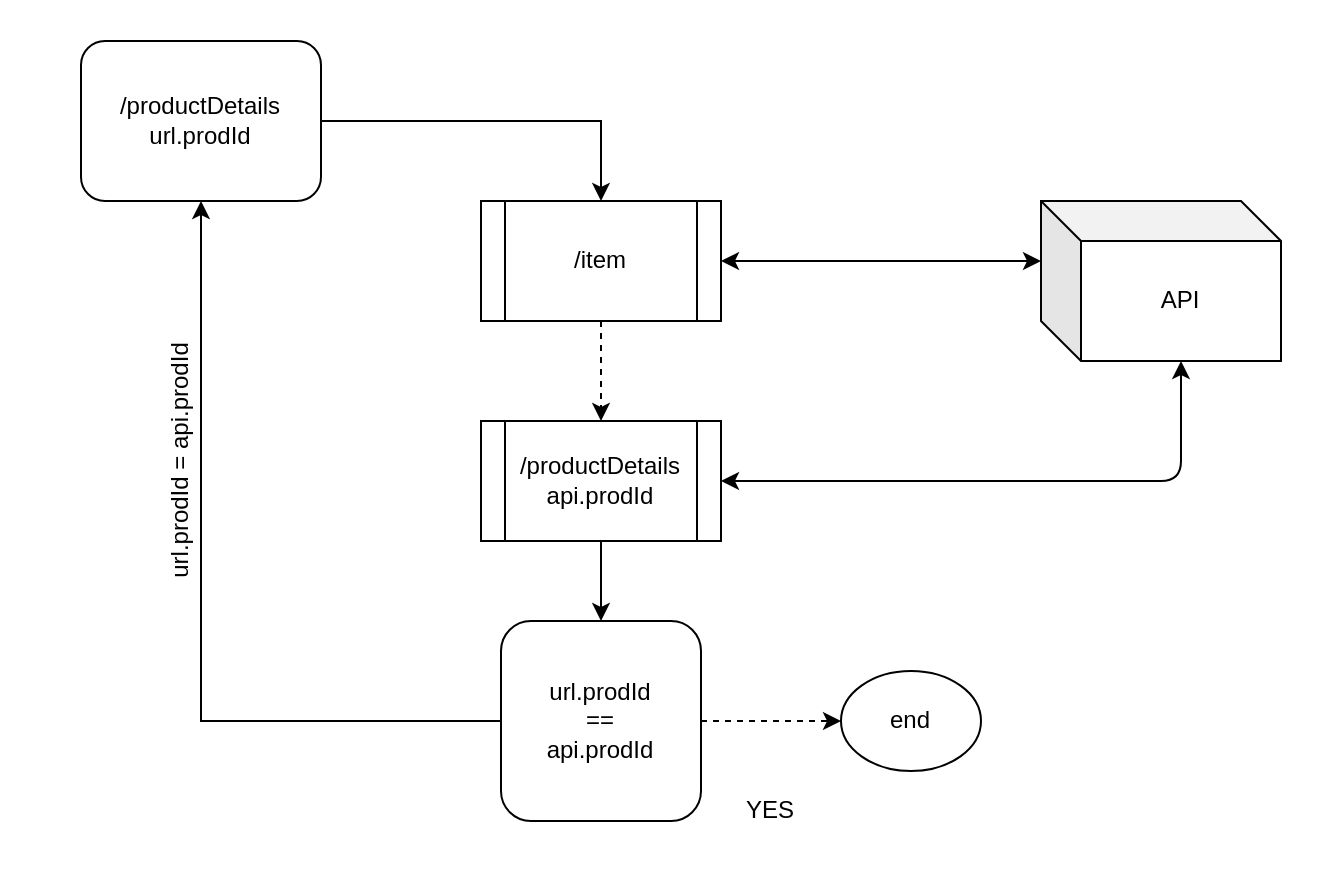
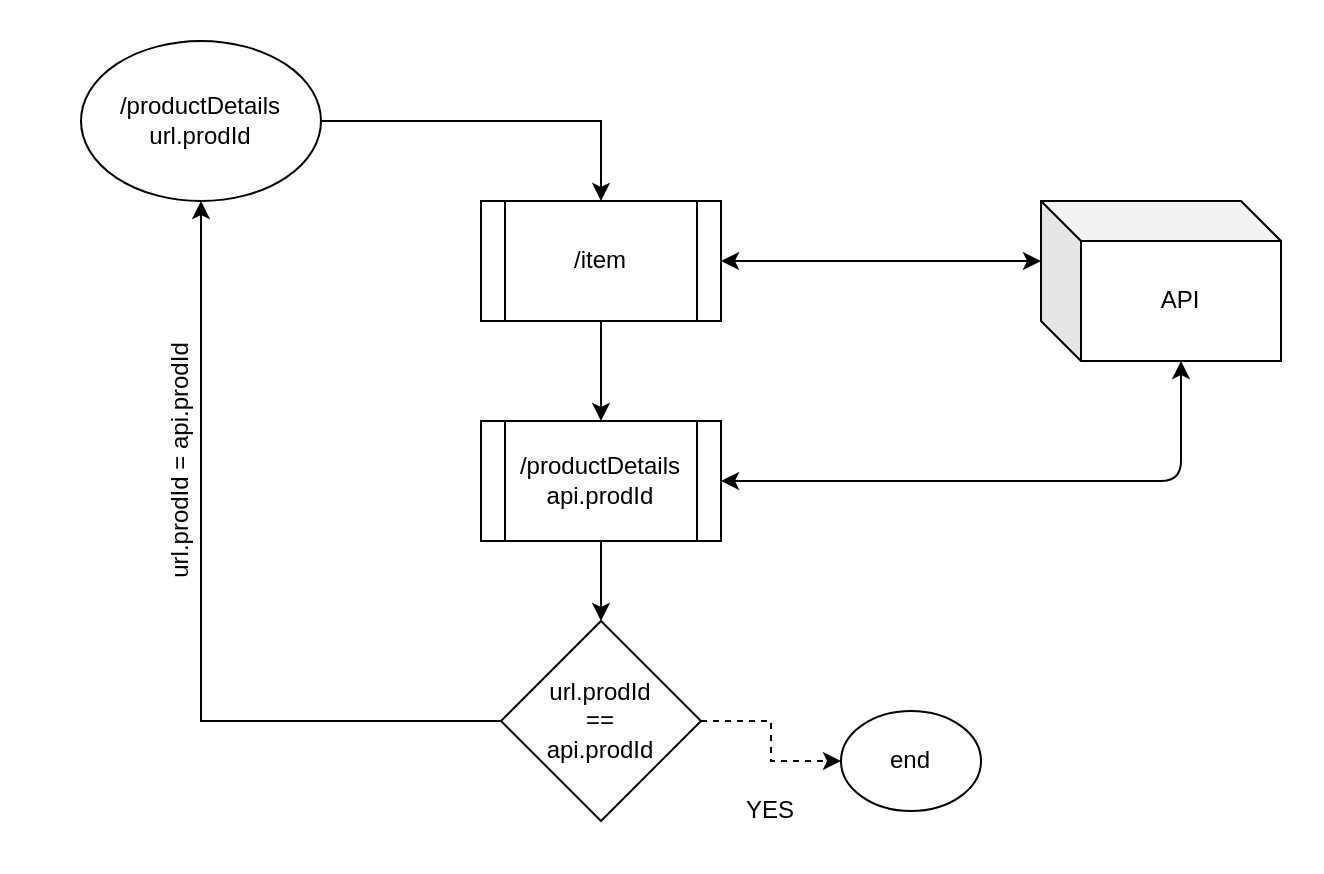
node "/productDetails url.prodId": shape rounded rectangle -> ellipse
edge "/item" -> "/productDetails api.prodId": style dashed -> solid
node "url.prodId == api.prodId": shape rounded rectangle -> diamond
node "end": moved (911, 721) -> (911, 761)
